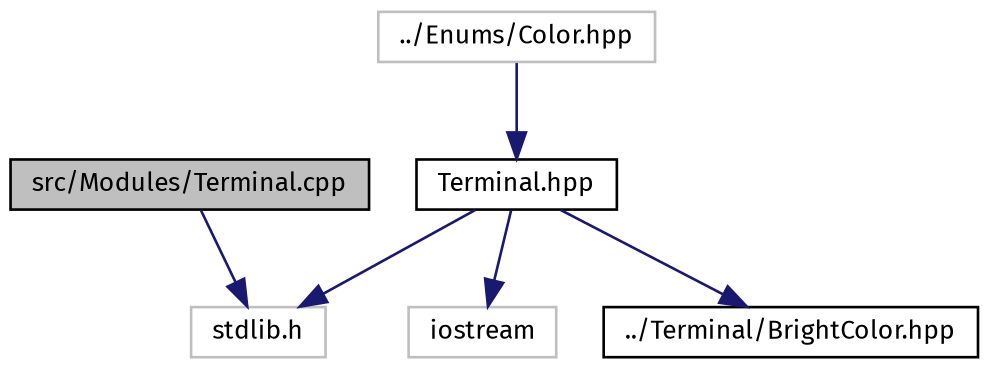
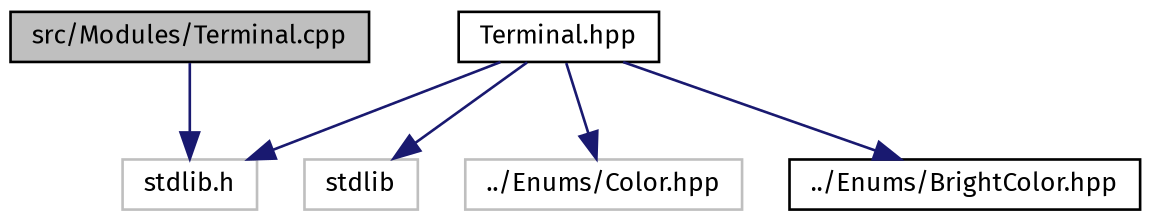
edge "../Enums/Color.hpp" -> "Terminal.hpp": reversed
node "iostream": label "iostream" -> "stdlib"
node "../Terminal/BrightColor.hpp": label "../Terminal/BrightColor.hpp" -> "../Enums/BrightColor.hpp"
